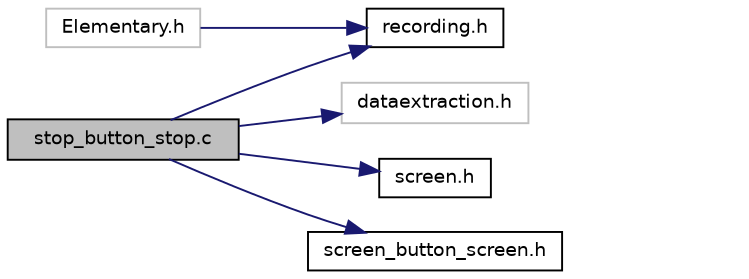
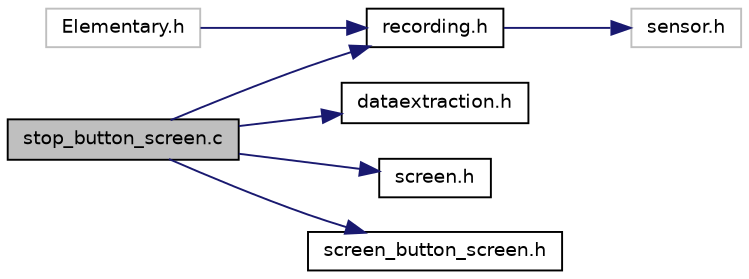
node "sensor.h": added
node "dataextraction.h": color grey75 -> black
node "stop_button_stop.c": label "stop_button_stop.c" -> "stop_button_screen.c"
